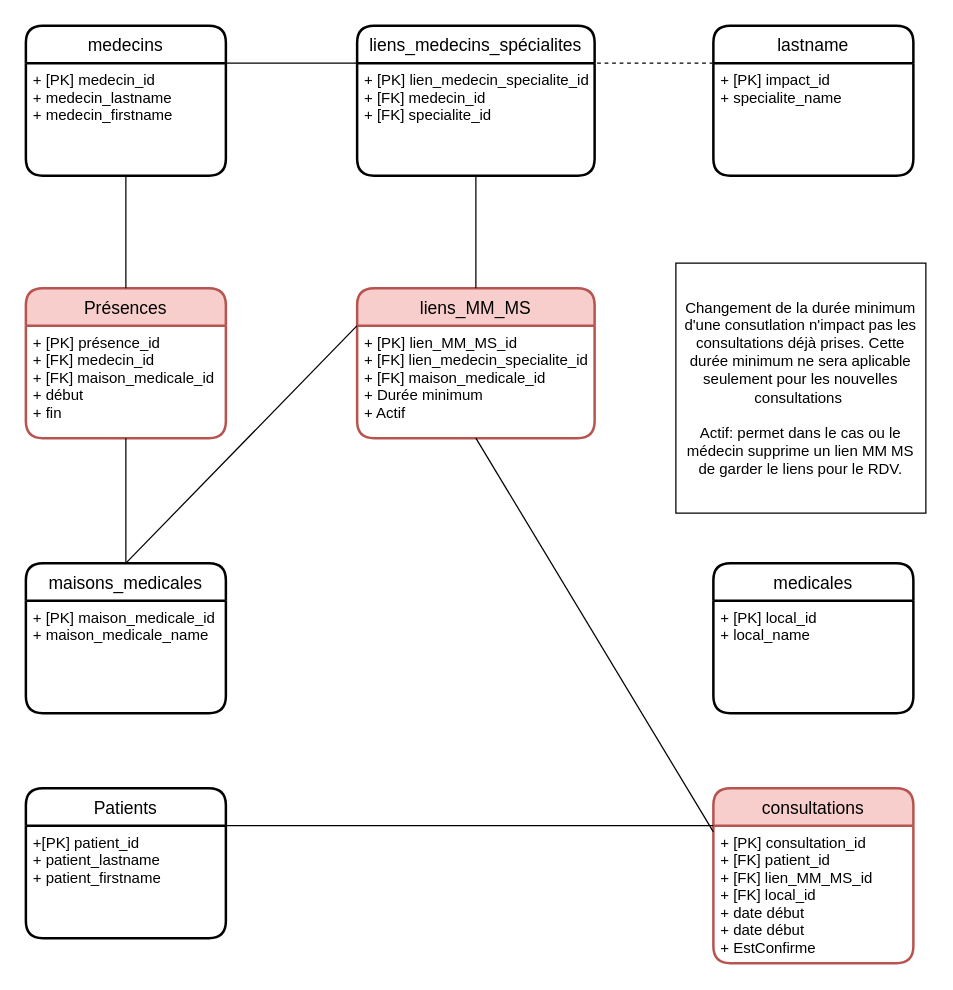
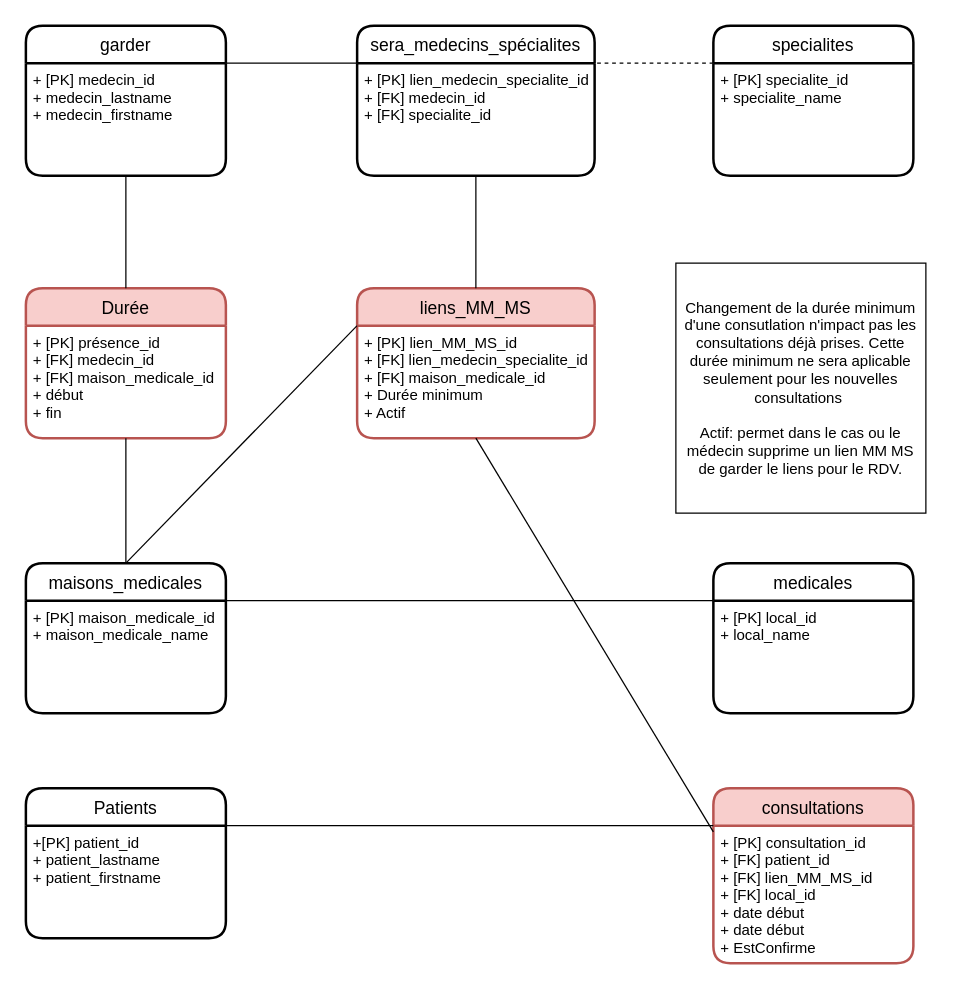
node "medecins": label "medecins" -> "garder"
node "liens_medecins_spécialites": label "liens_medecins_spécialites" -> "sera_medecins_spécialites"
node "lastname": label "lastname" -> "specialites"
node "+ [PK] impact_id + specialite_name": label "+ [PK] impact_id + specialite_name" -> "+ [PK] specialite_id + specialite_name"
node "Présences": label "Présences" -> "Durée"
edge "maisons_medicales" -- "+ [PK] local_id + local_name": added
